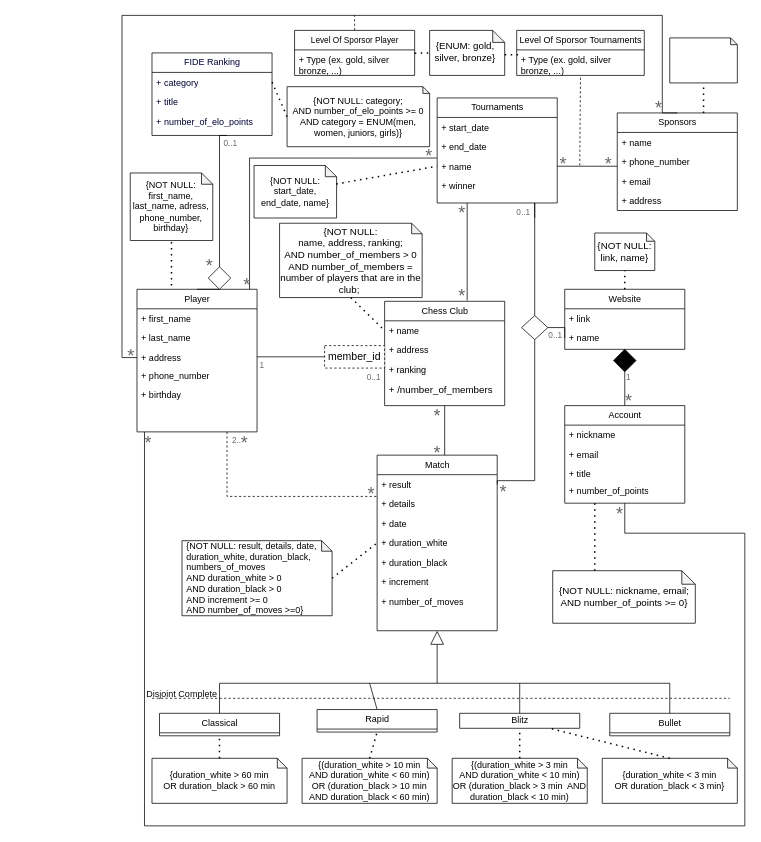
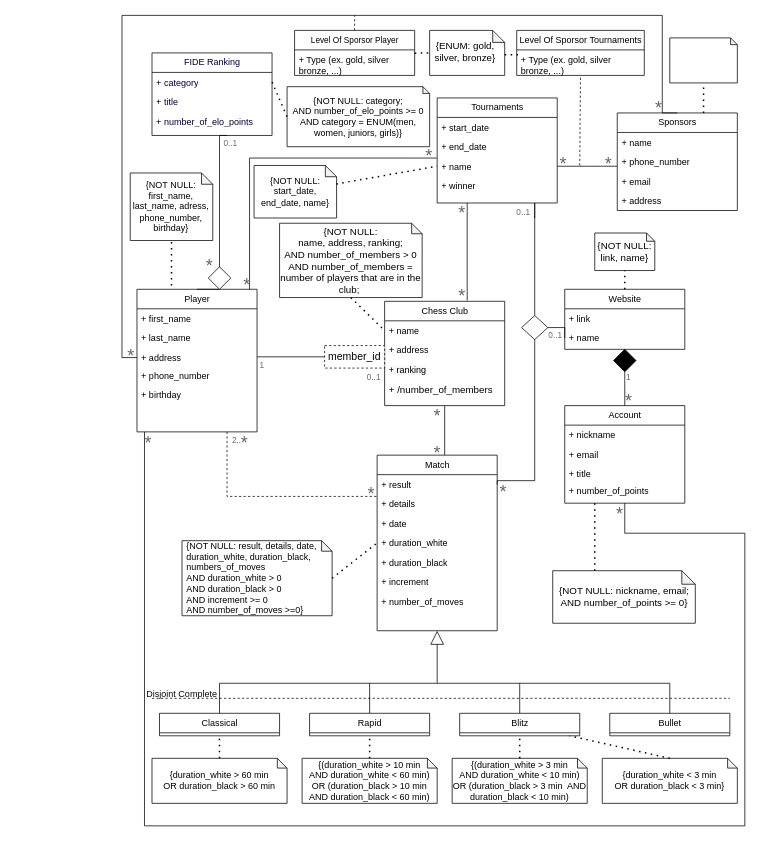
node "Rapid": moved (377, 720) -> (369, 724)
node "Blitz": size 120x15 -> 120x23
